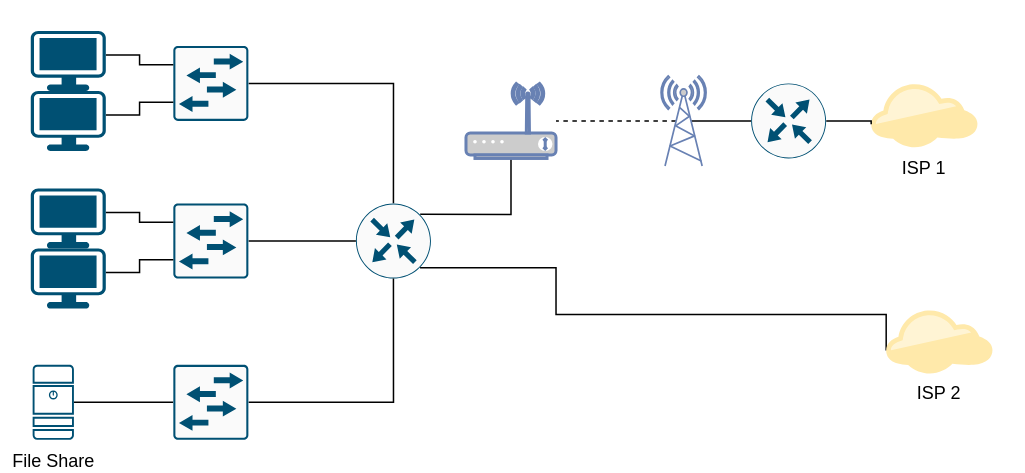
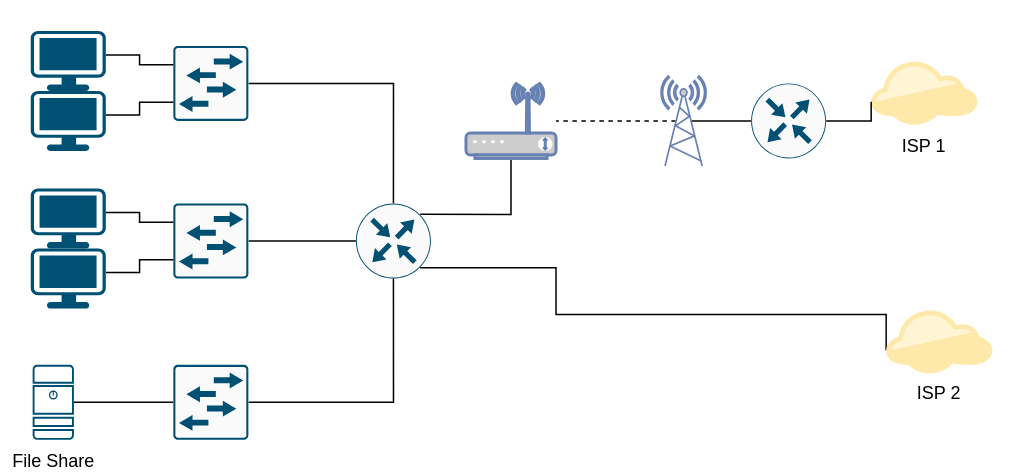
node "ISP 1": moved (924, 115) -> (924, 93)
